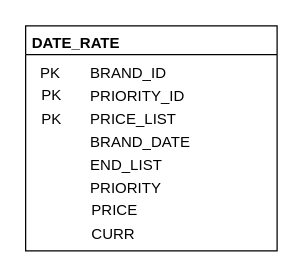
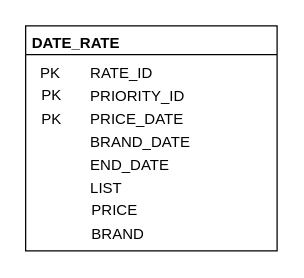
node "BRAND_ID": label "BRAND_ID" -> "RATE_ID"
node "PRICE_LIST": label "PRICE_LIST" -> "PRICE_DATE"
node "END_LIST": label "END_LIST" -> "END_DATE"
node "PRIORITY": label "PRIORITY" -> "LIST"
node "CURR": label "CURR" -> "BRAND"
